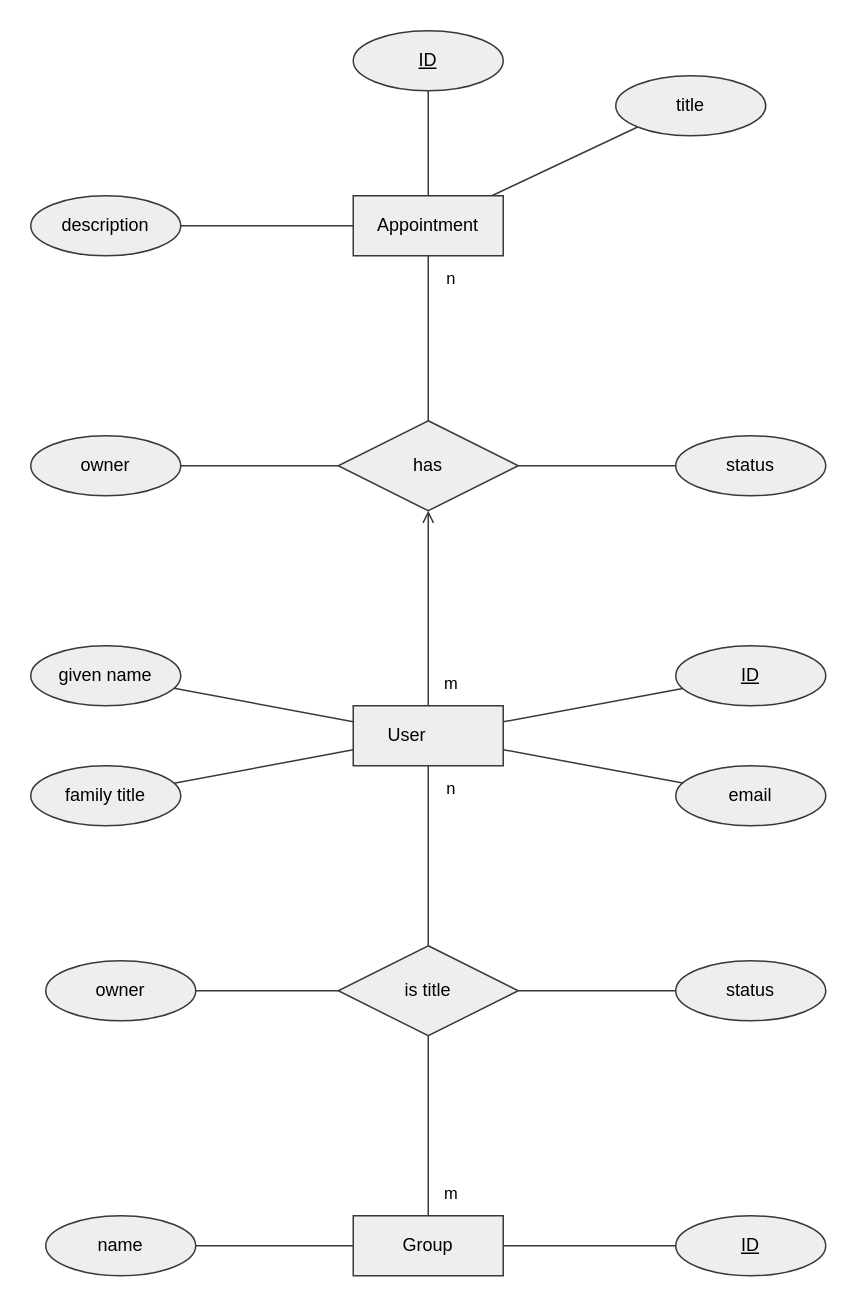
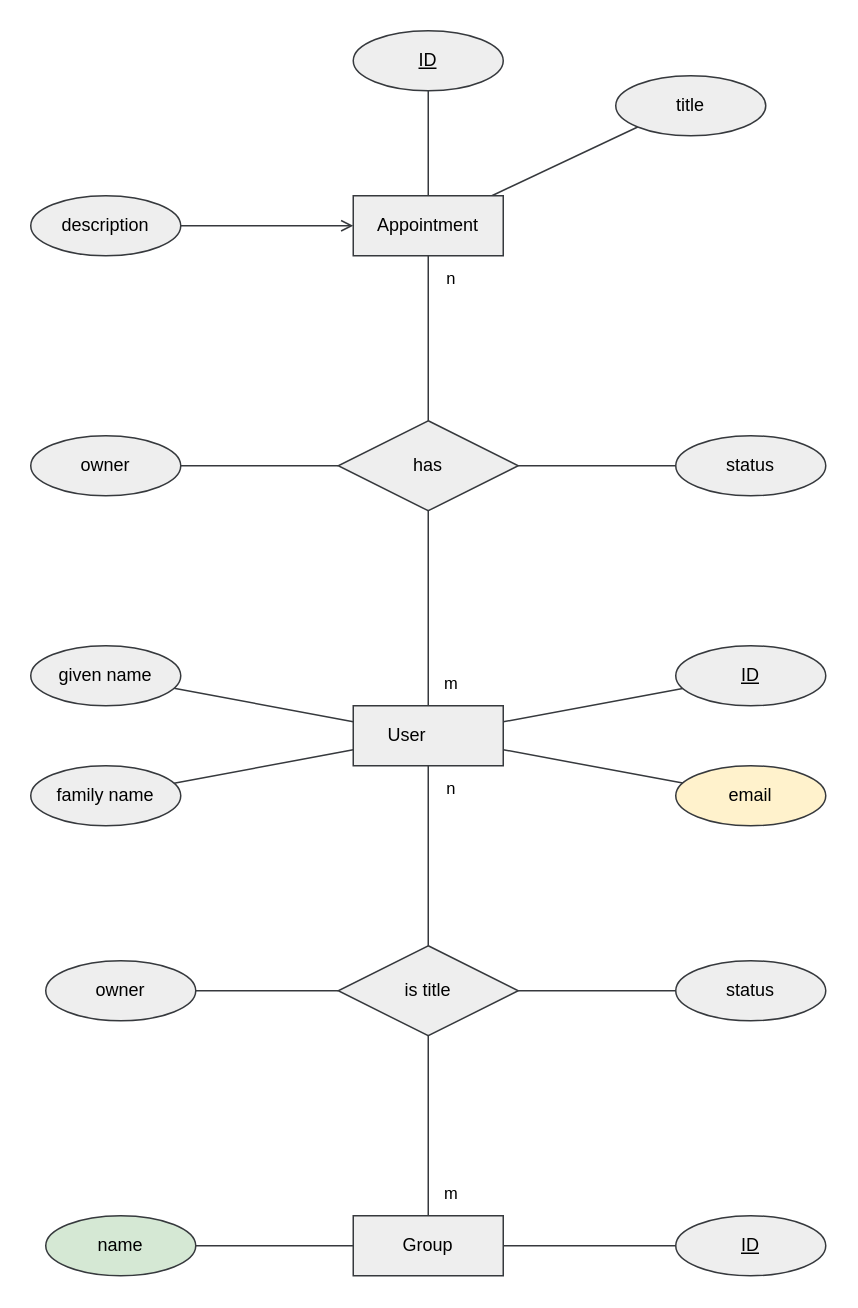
edge "description" -- "Appointment": arrowhead none -> open
edge "User" -> "has": arrowhead open -> none
node "family title": label "family title" -> "family name"
node "email": fillcolor #eeeeee -> #fff2cc
node "name": fillcolor #eeeeee -> #d5e8d4
